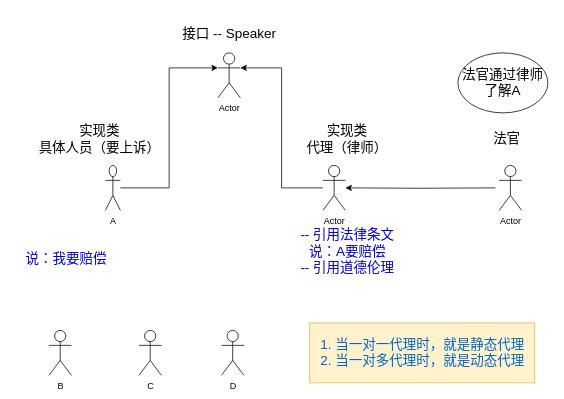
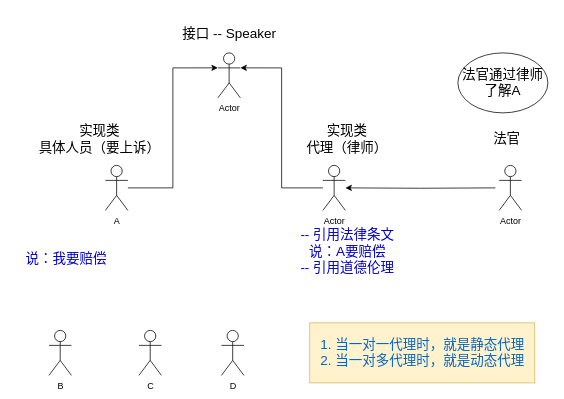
node "A": size 15x45 -> 23x45
